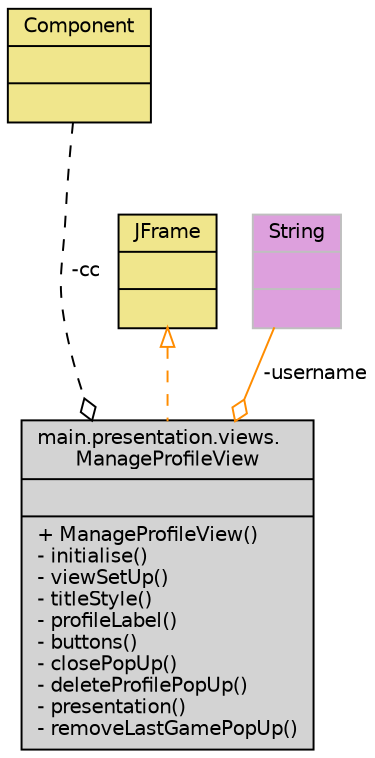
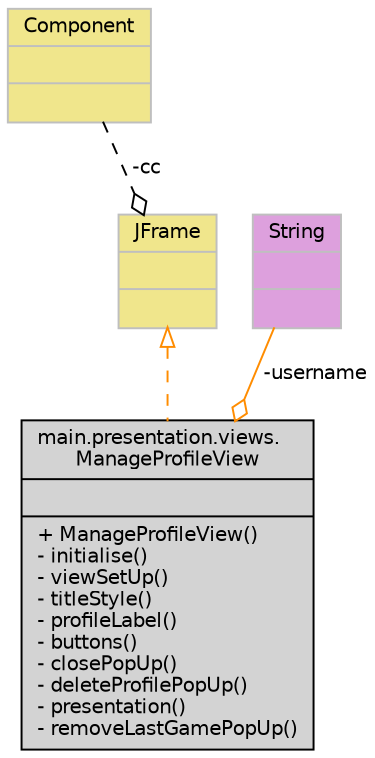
node "Component": color black -> grey75
edge "Component" -> "main.presentation.views.": now "Component" -> "JFrame"
node "JFrame": color black -> grey75
